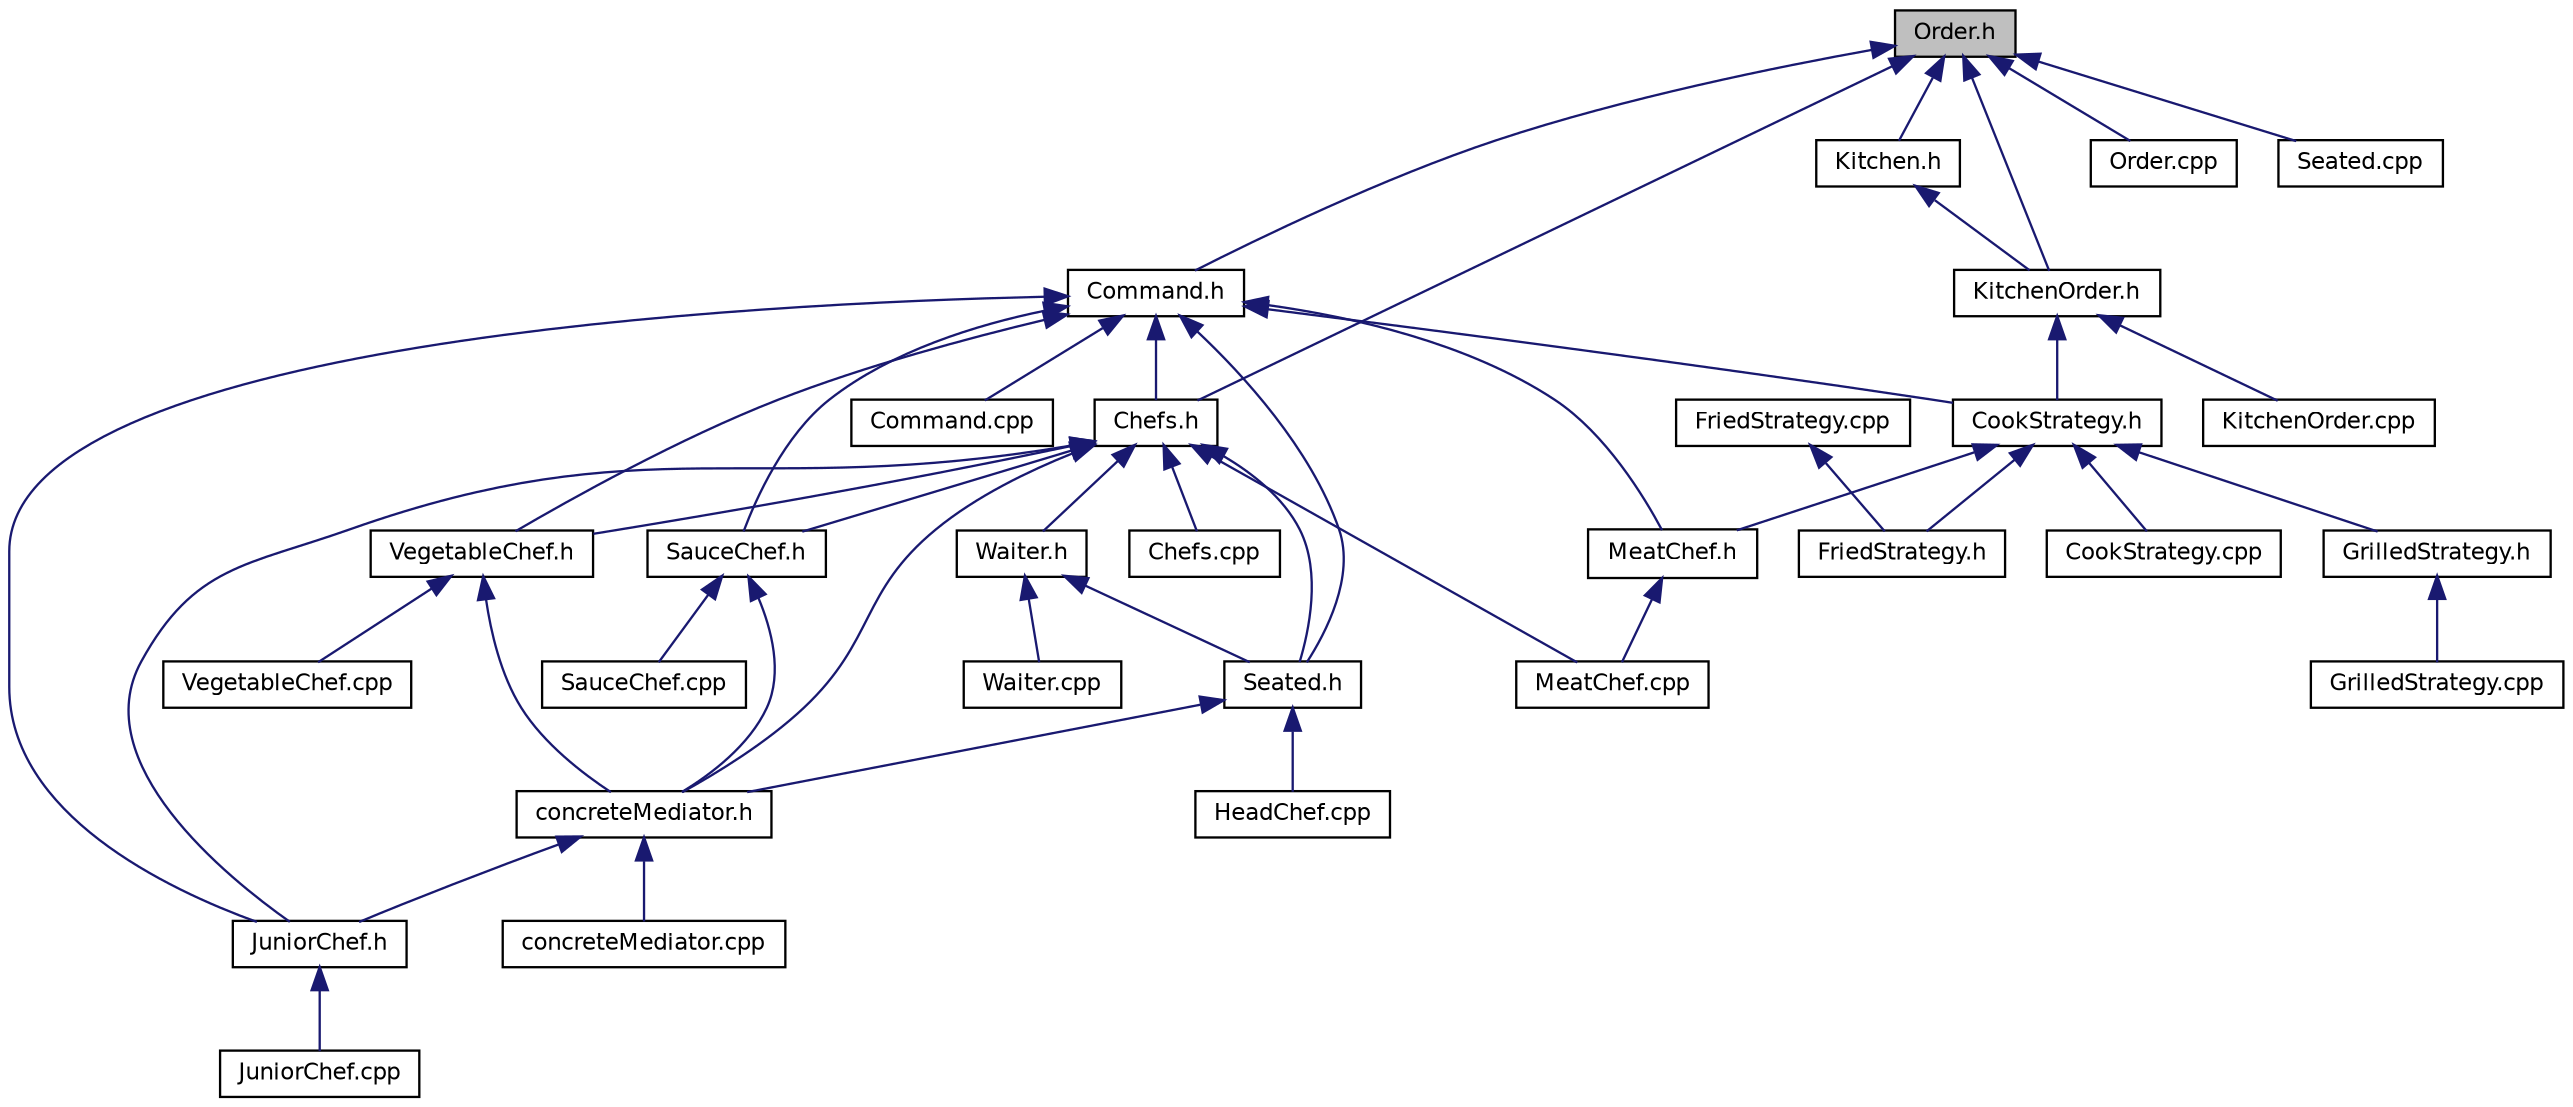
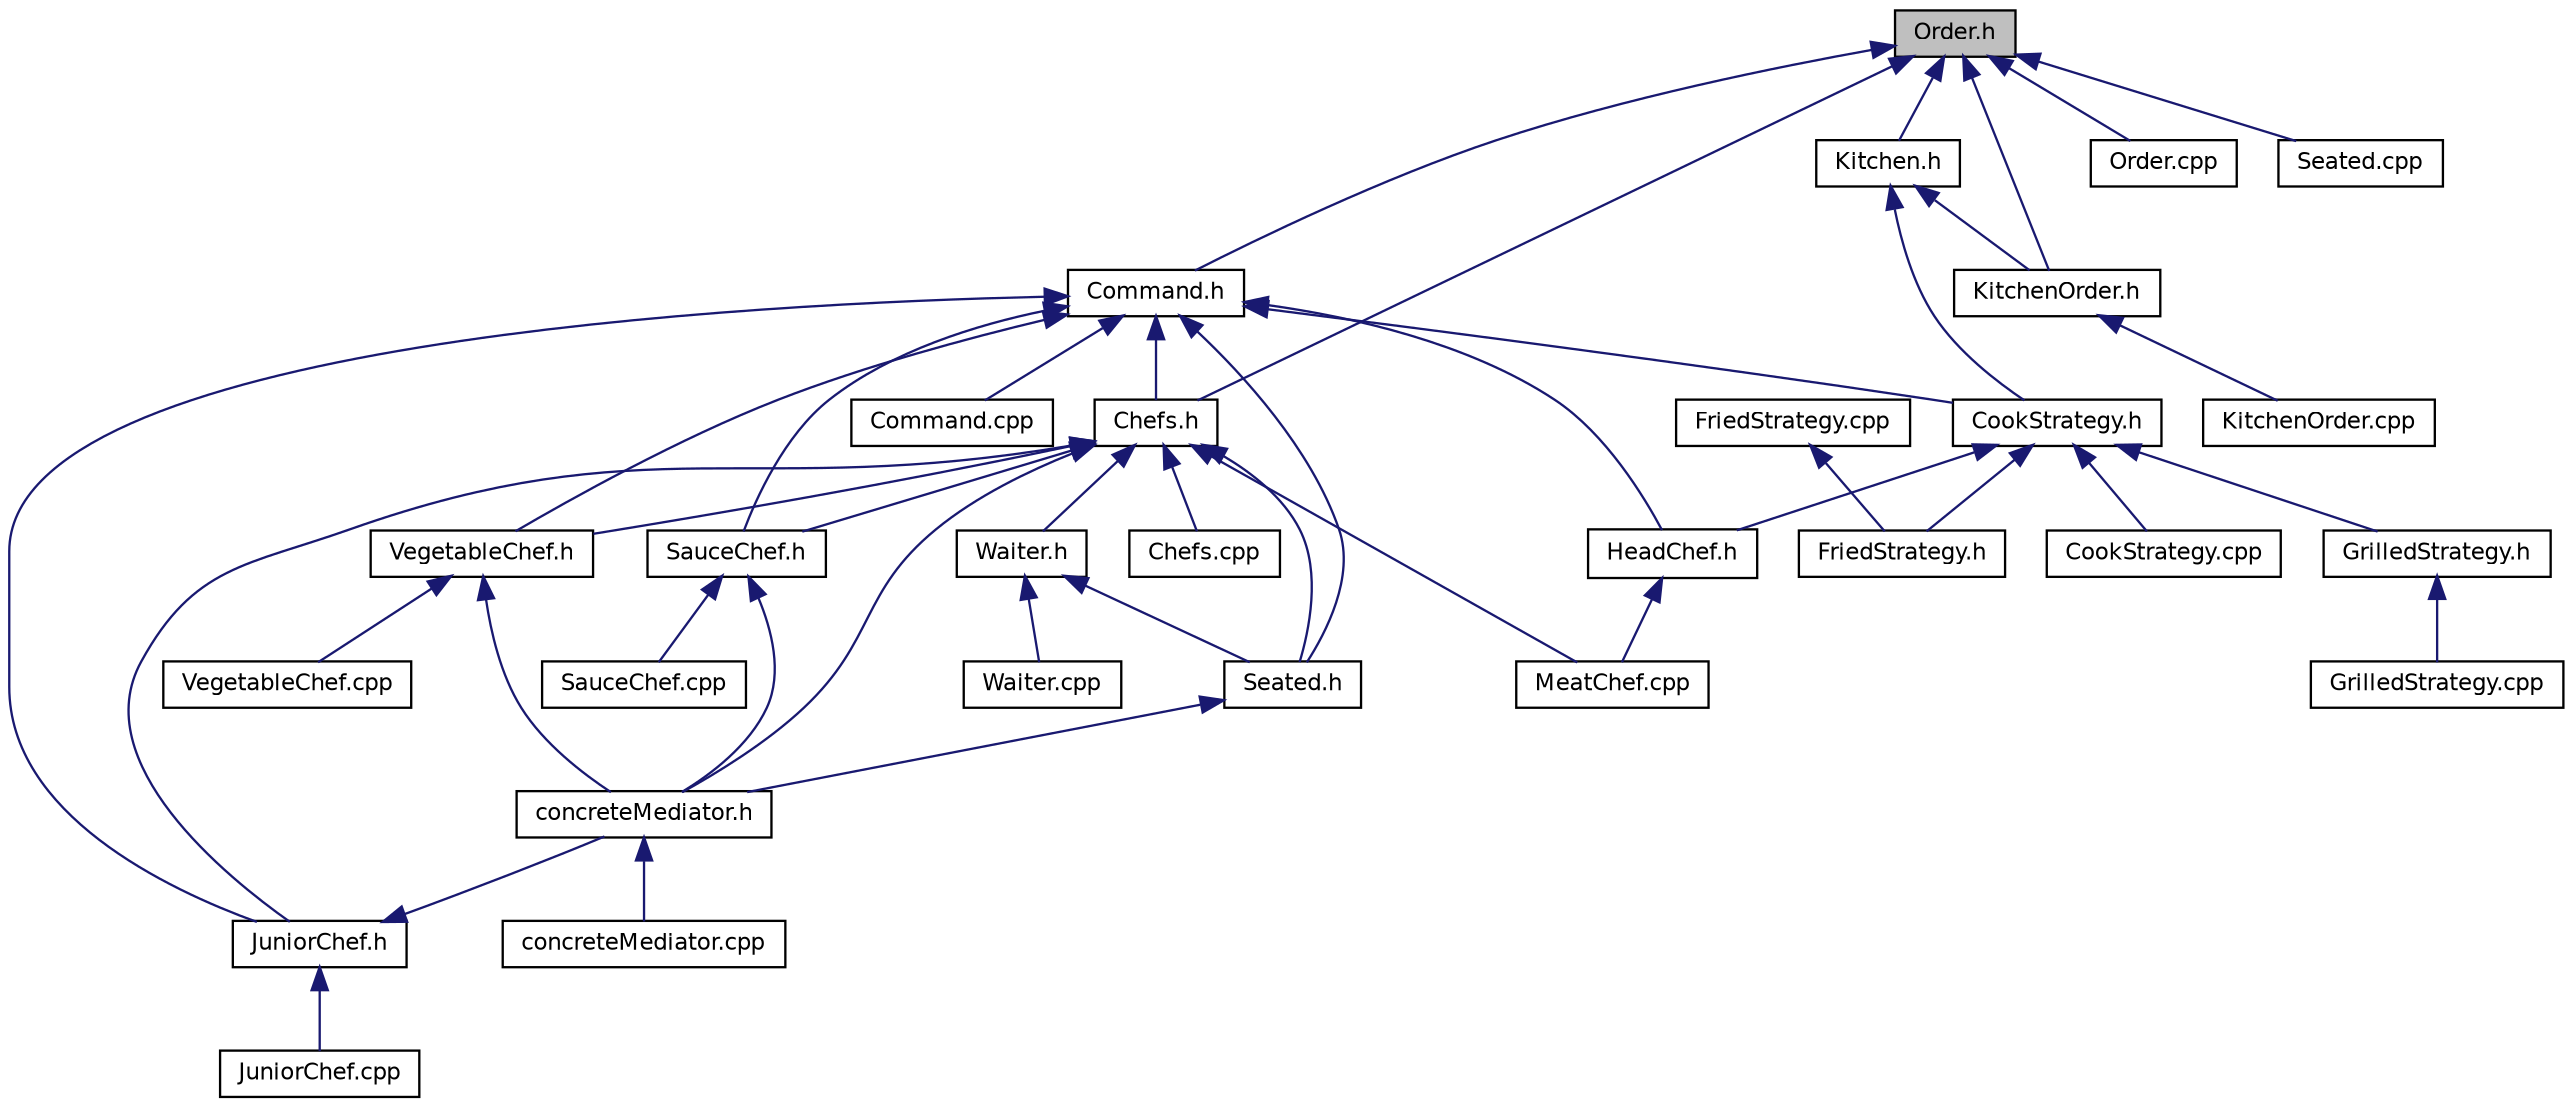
edge "CookStrategy.h" -> "KitchenOrder.h": now "CookStrategy.h" -> "Kitchen.h"
node "MeatChef.h": label "MeatChef.h" -> "HeadChef.h"
node "HeadChef.cpp": removed
edge "JuniorChef.h" -> "concreteMediator.h": reversed
